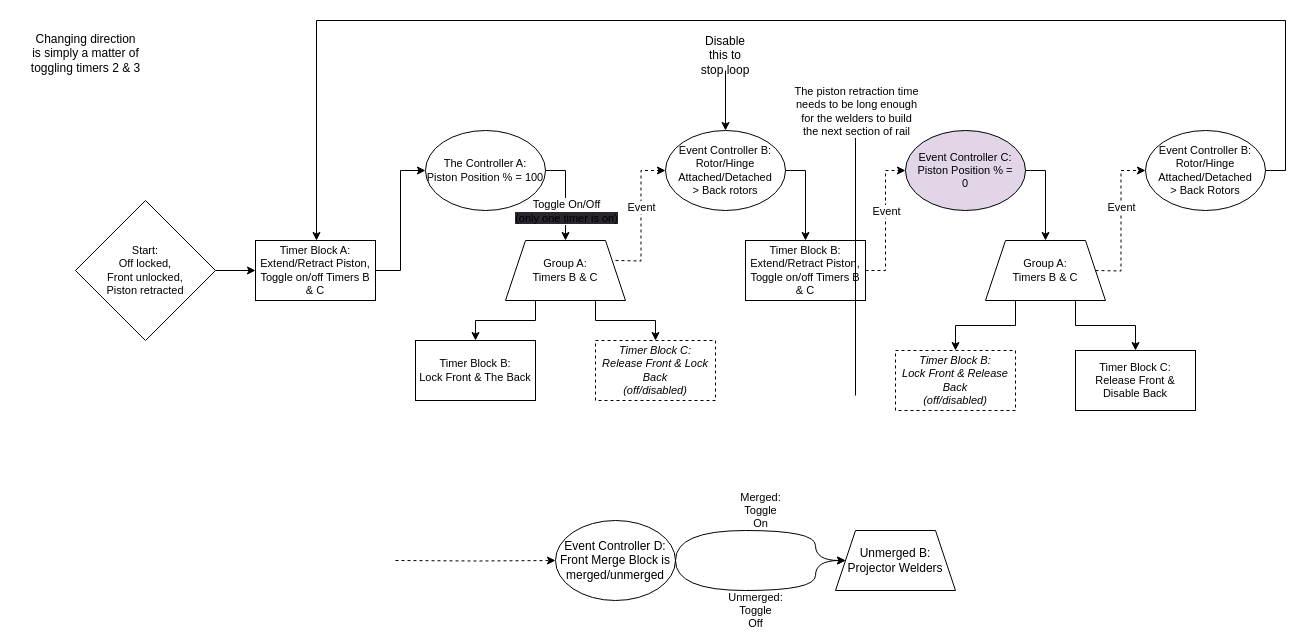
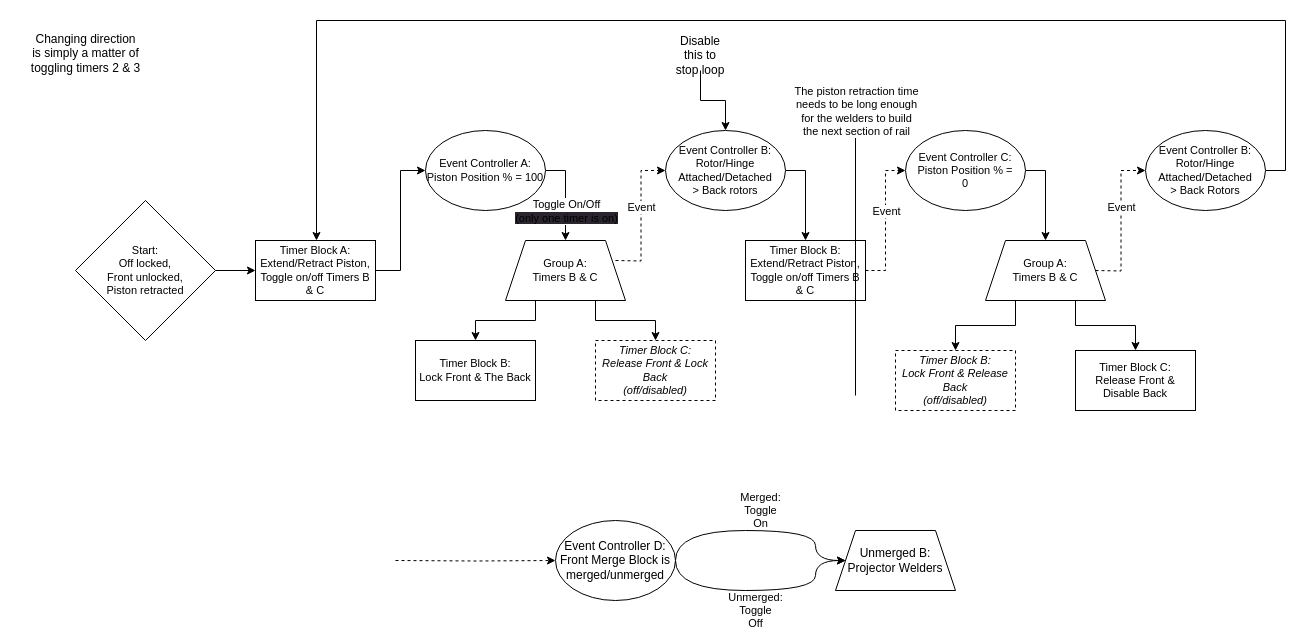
node "Disable this to stop loop": moved (726, 56) -> (701, 56)
node "The Controller A:Piston Position % = 100": label "The Controller A:Piston Position % = 100" -> "Event Controller A:Piston Position % = 100"
node "Event Controller C:Piston Position % =0": fillcolor #e1d5e7 -> #ffffff
